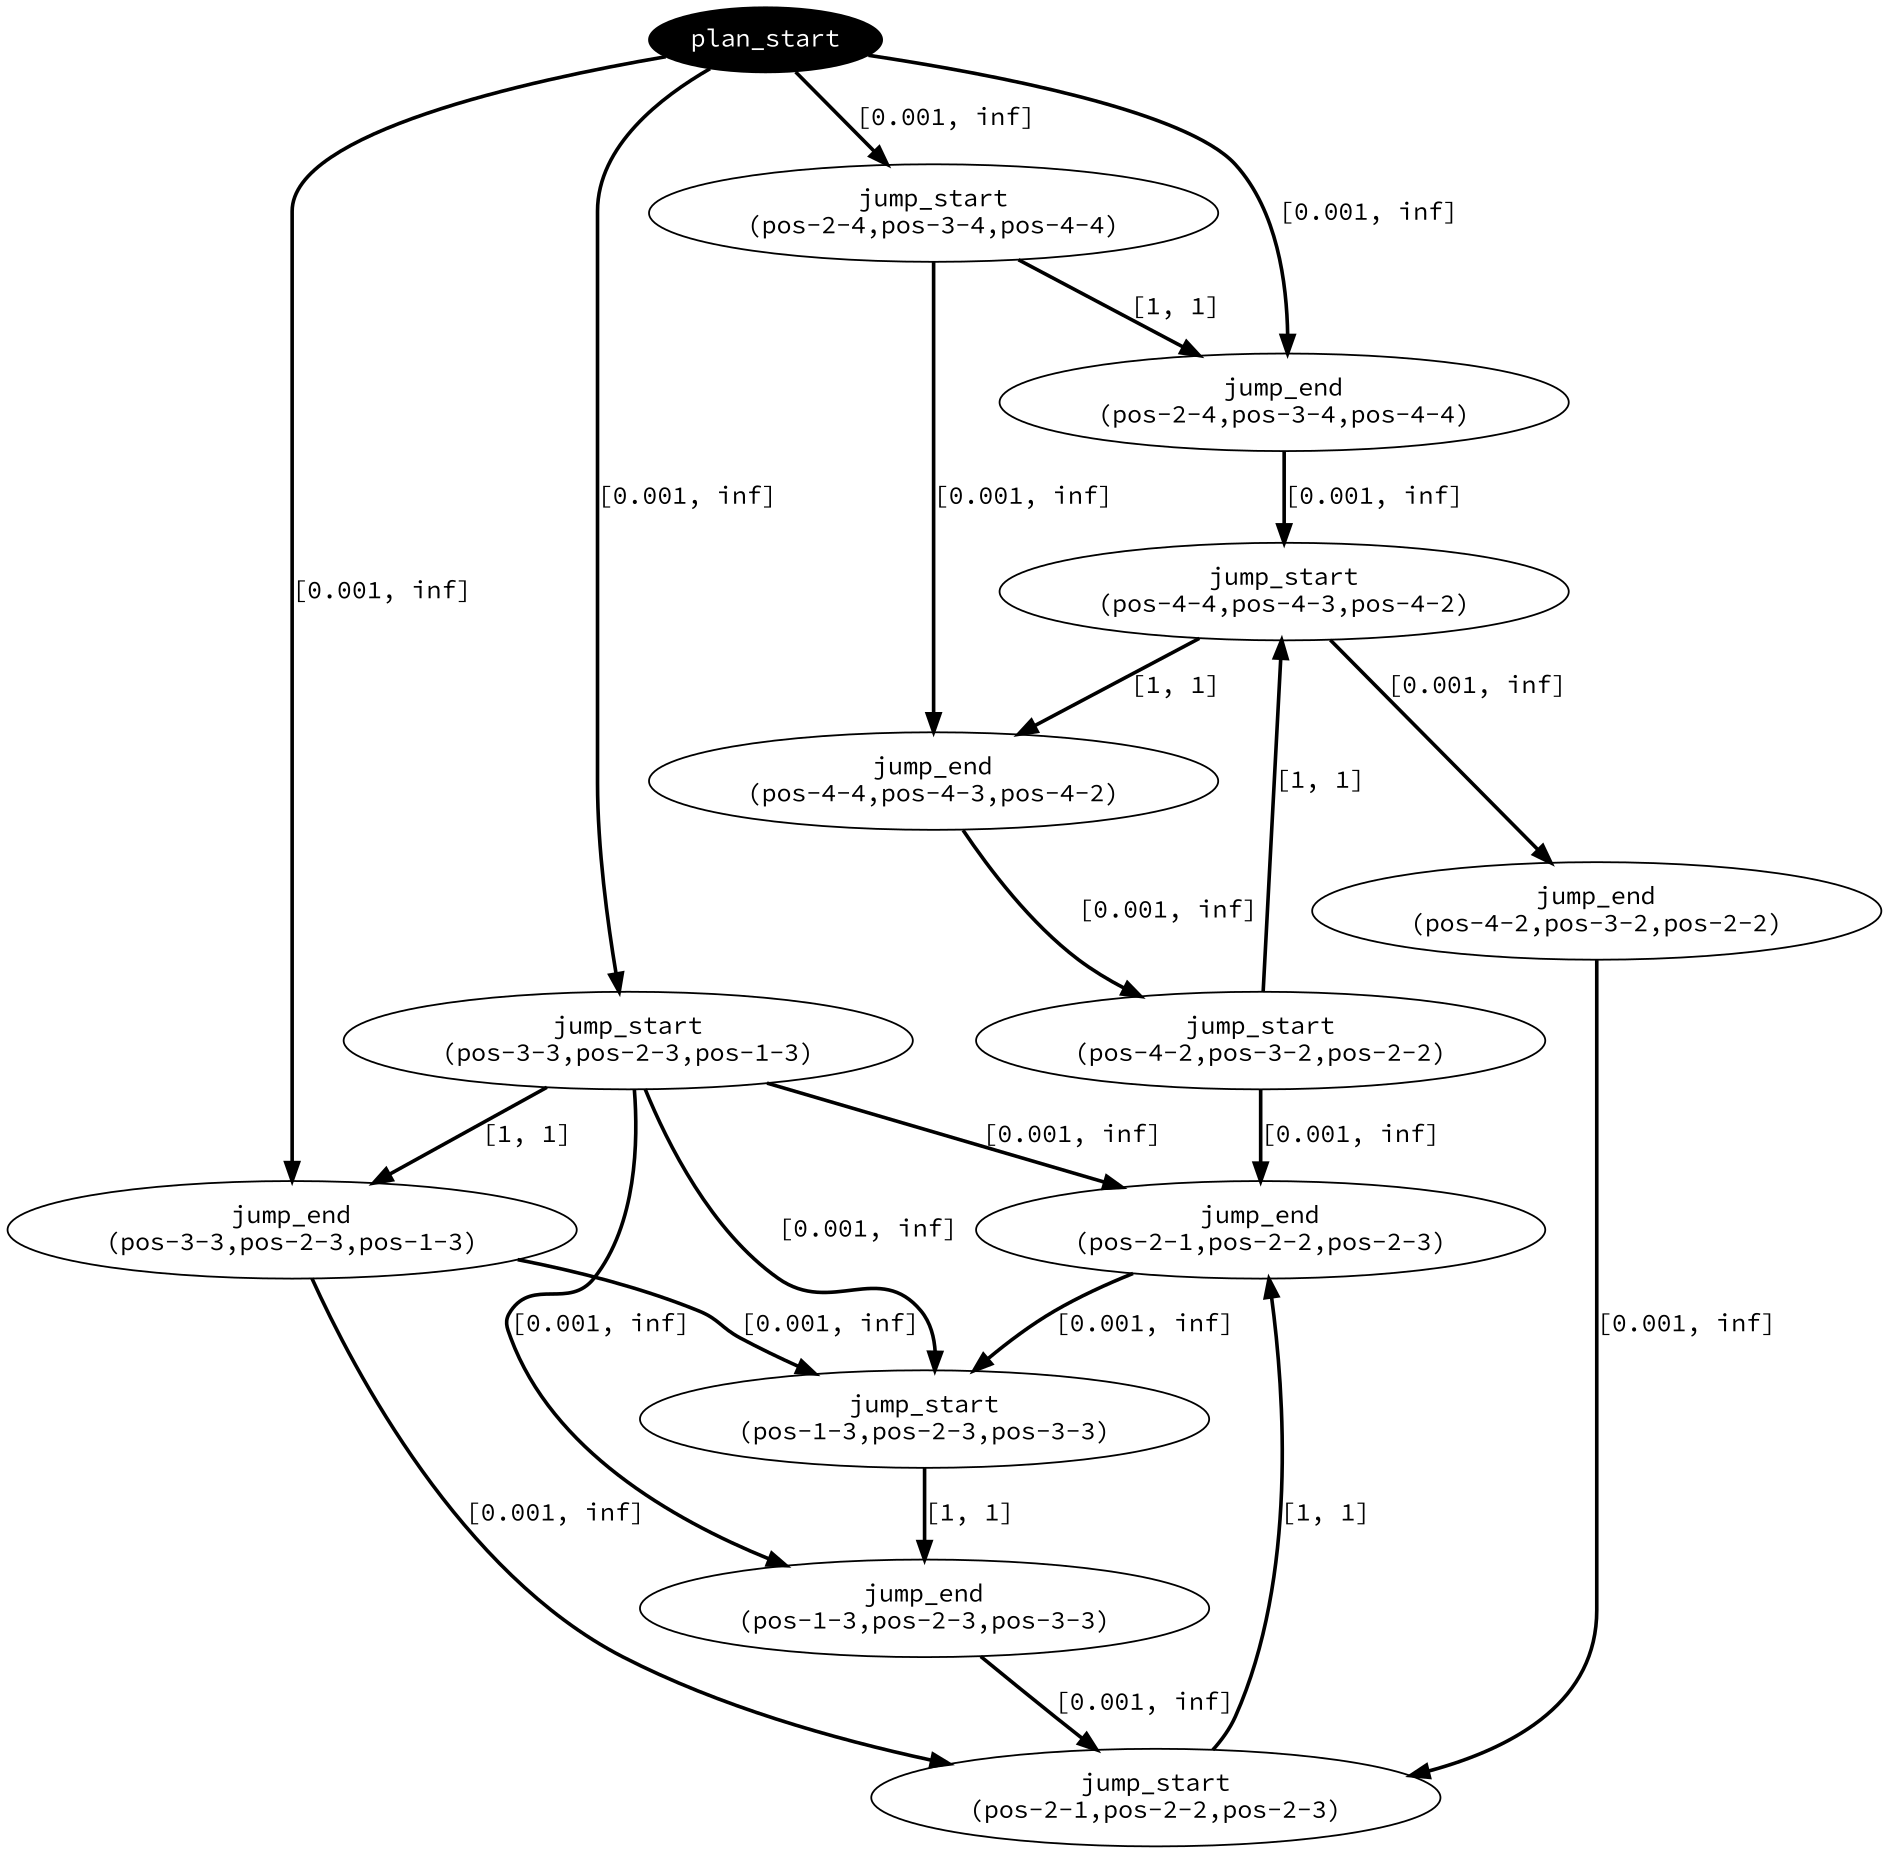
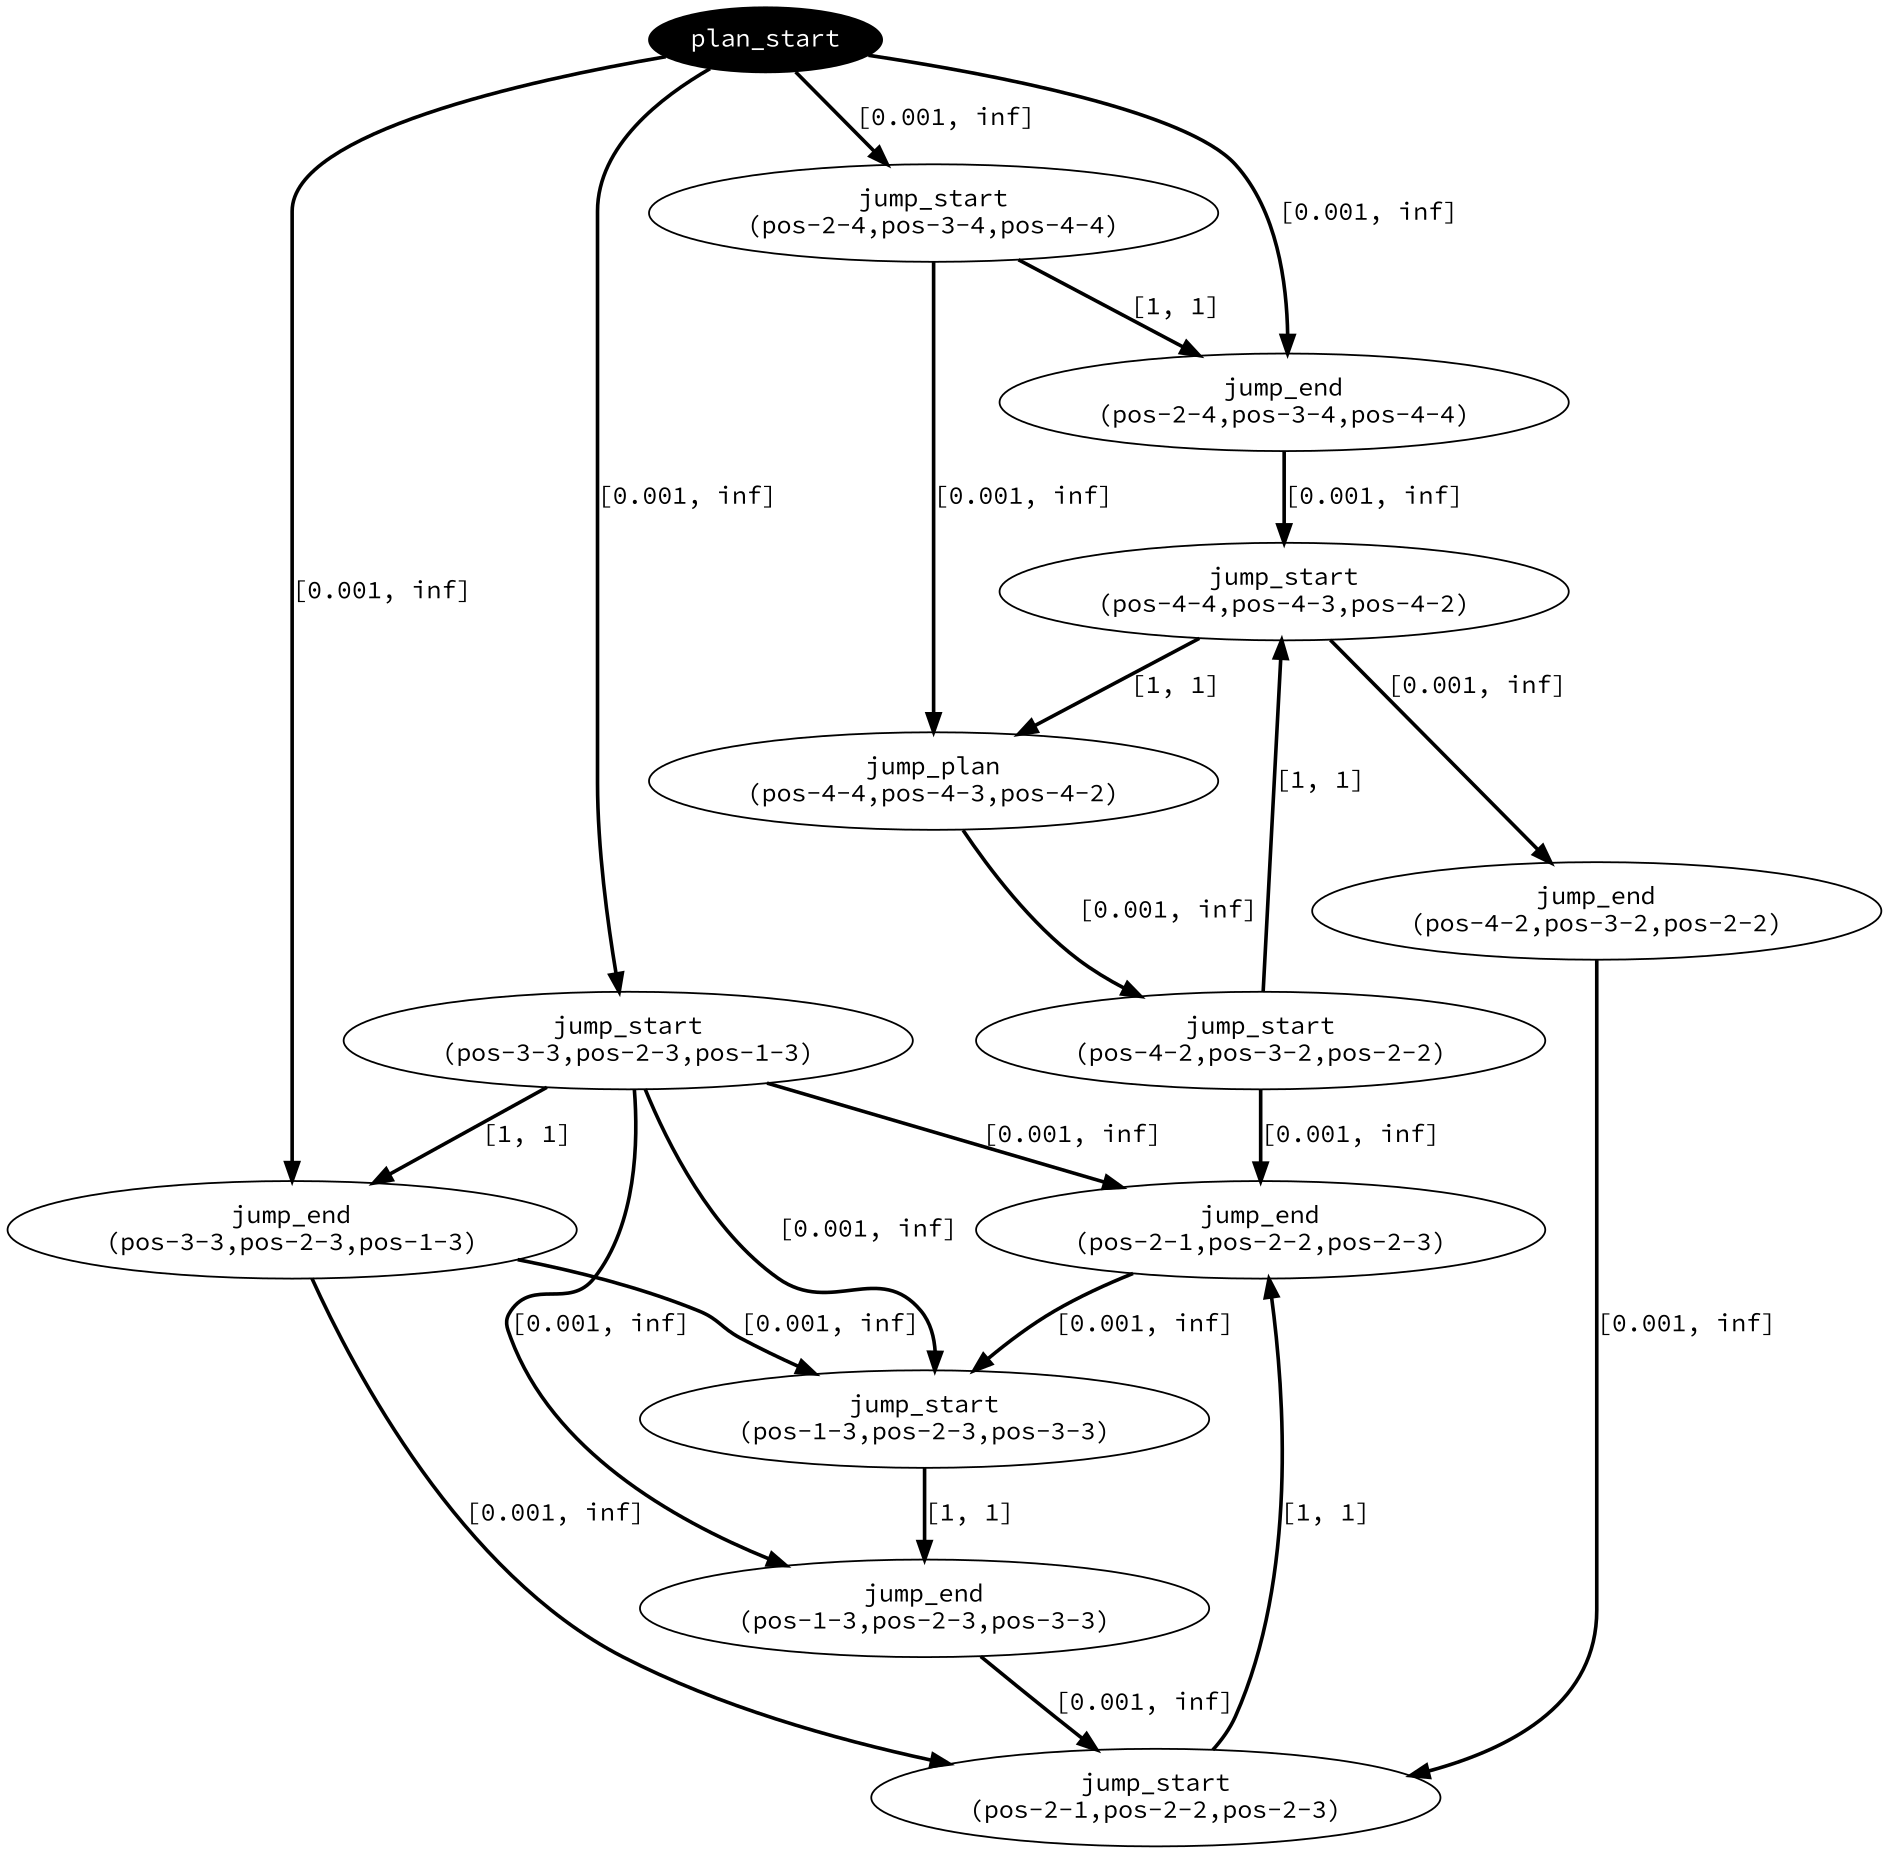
node "jump_end (pos-4-4,pos-4-3,pos-4-2)": label "jump_end (pos-4-4,pos-4-3,pos-4-2)" -> "jump_plan (pos-4-4,pos-4-3,pos-4-2)"
